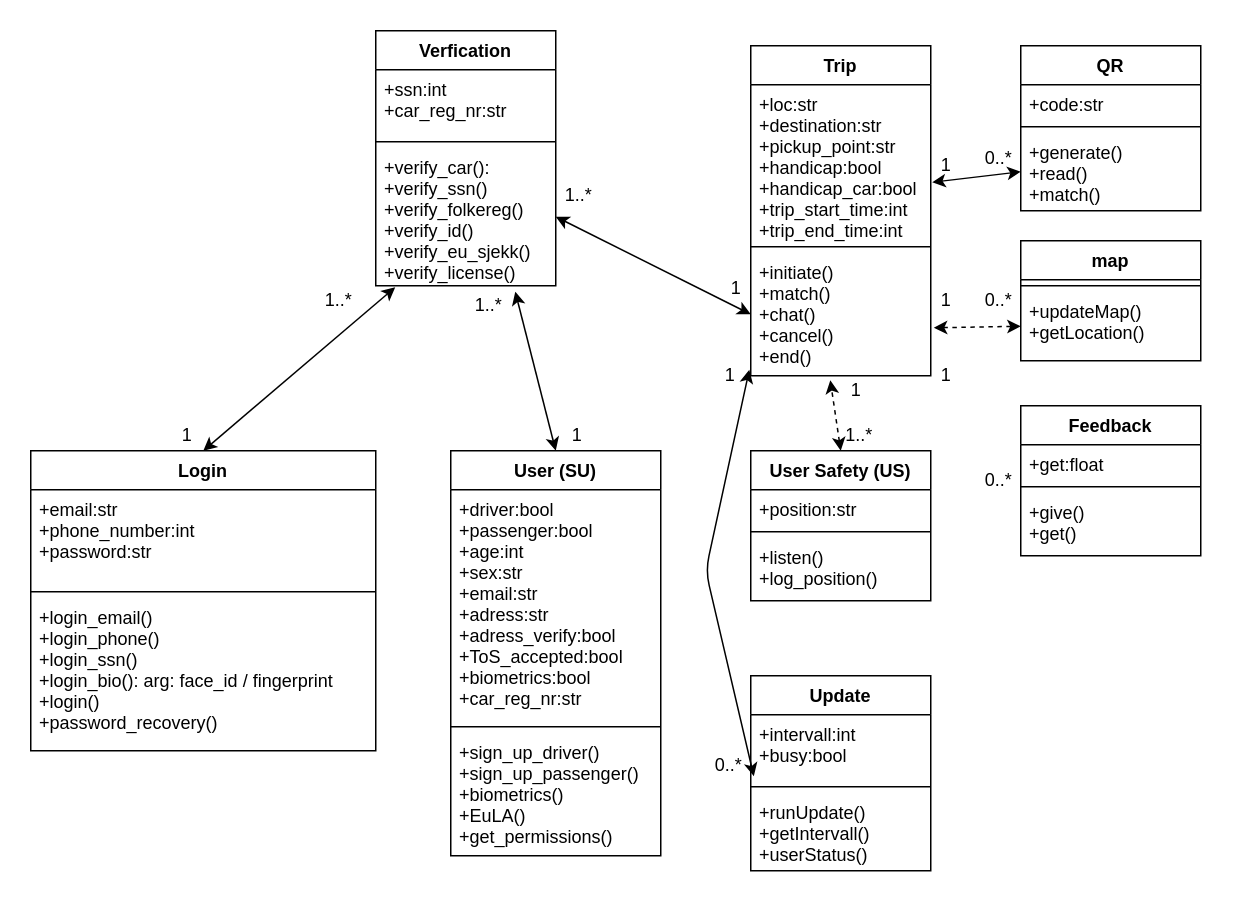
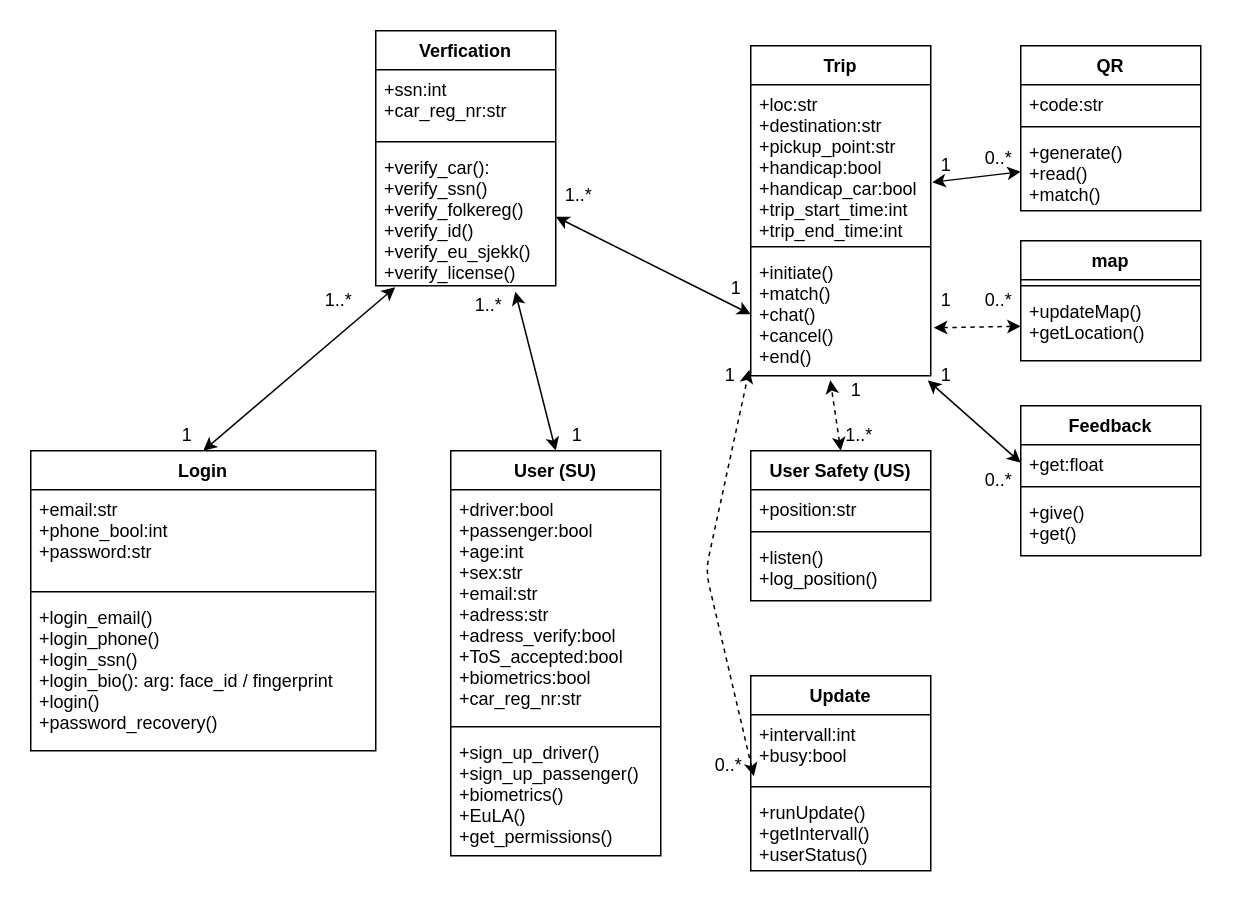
edge "+initiate() +match() +chat() +cancel() +end()" -- "+get:float": added
node "+email:str +phone_number:int +password:str": label "+email:str +phone_number:int +password:str" -> "+email:str +phone_bool:int +password:str"
edge "+initiate() +match() +chat() +cancel() +end()" -- "+intervall:int +busy:bool": style solid -> dashed
